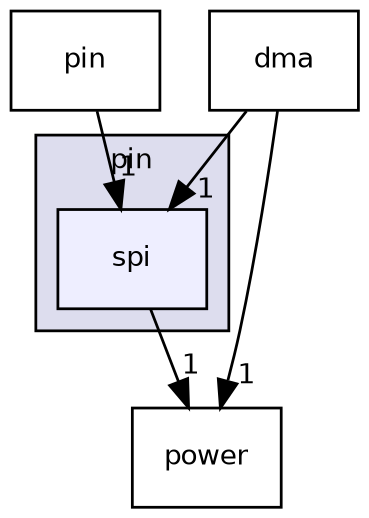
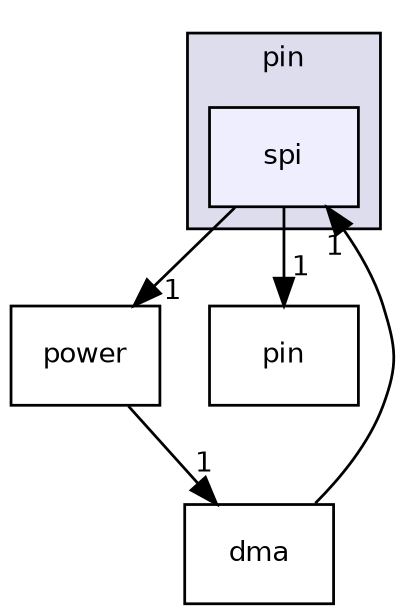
edge "pin" -> "spi": reversed
edge "dma" -> "power": reversed
